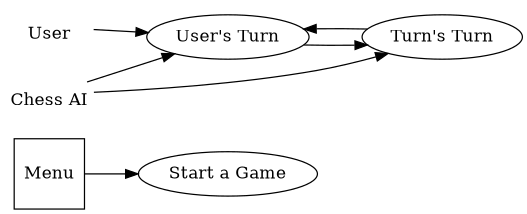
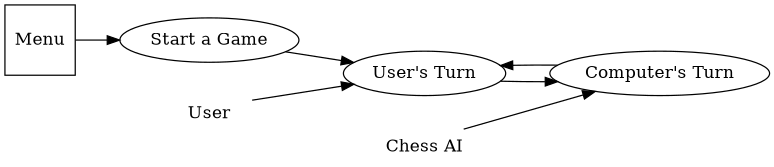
node "Turn's Turn": label "Turn's Turn" -> "Computer's Turn"
edge "Chess AI" -> "User's Turn": now "Start a Game" -> "User's Turn"
